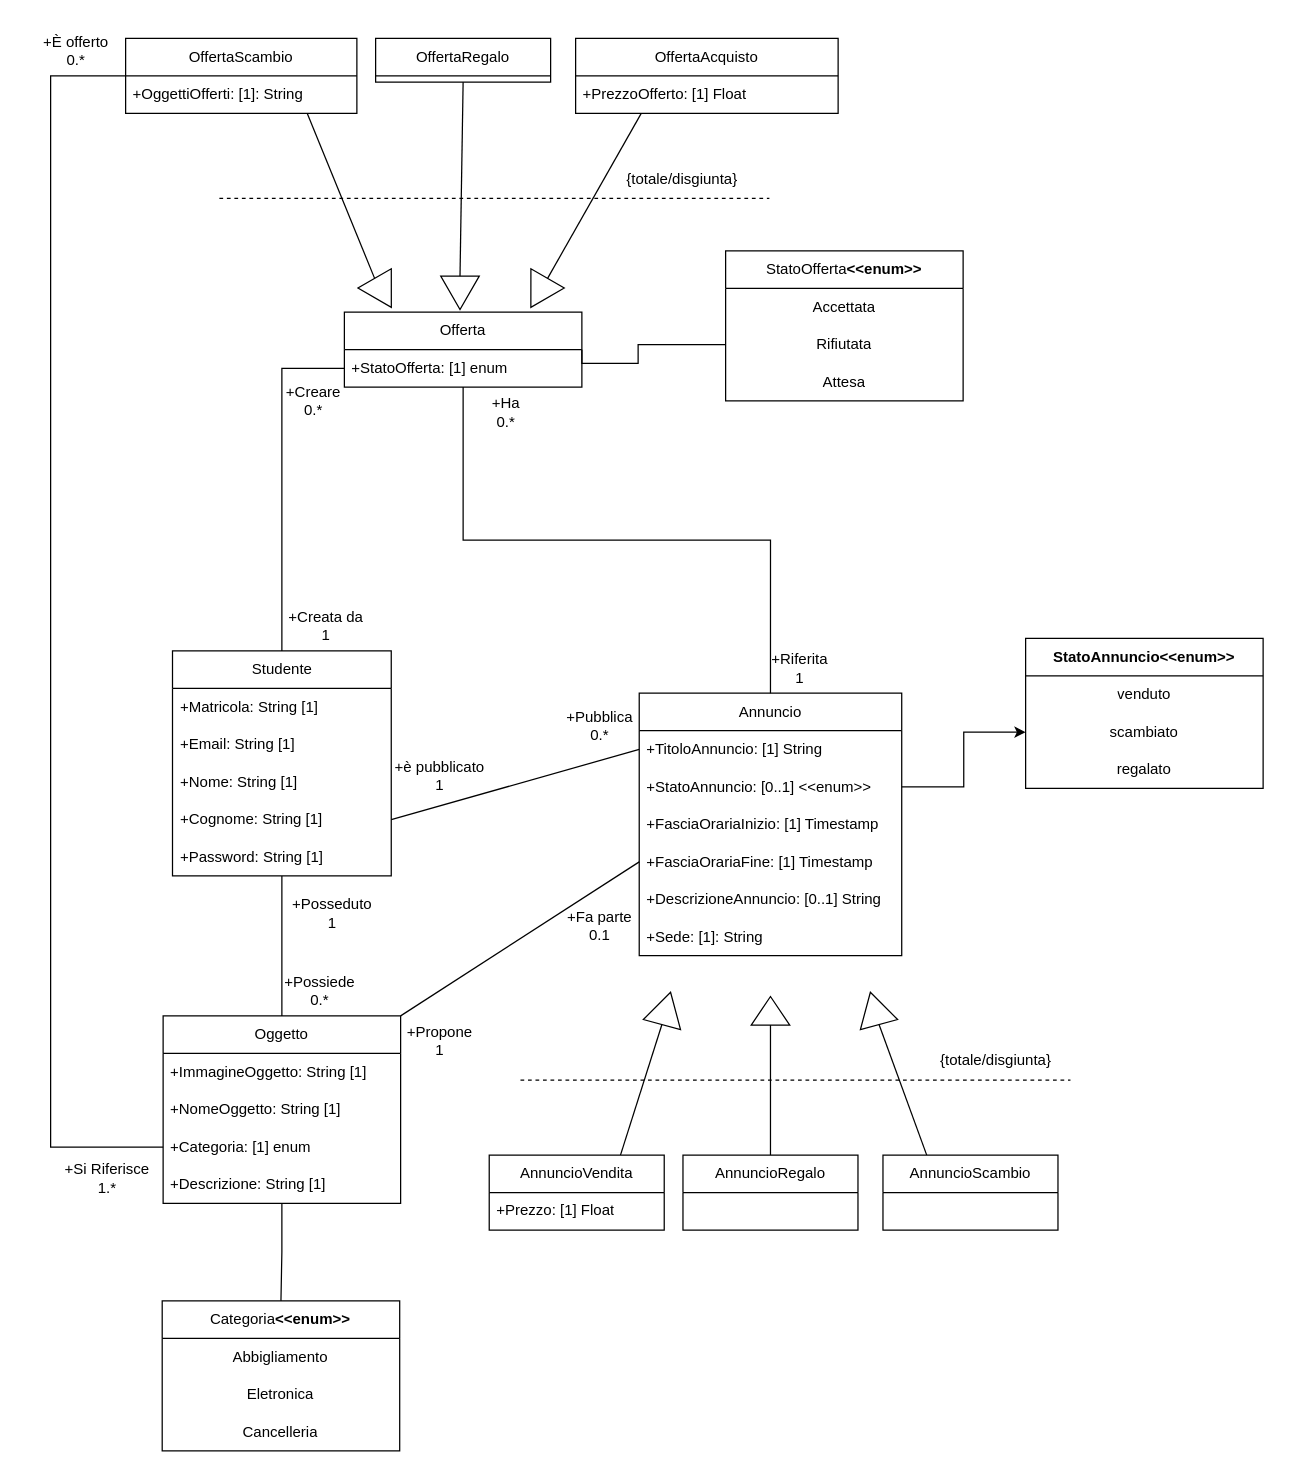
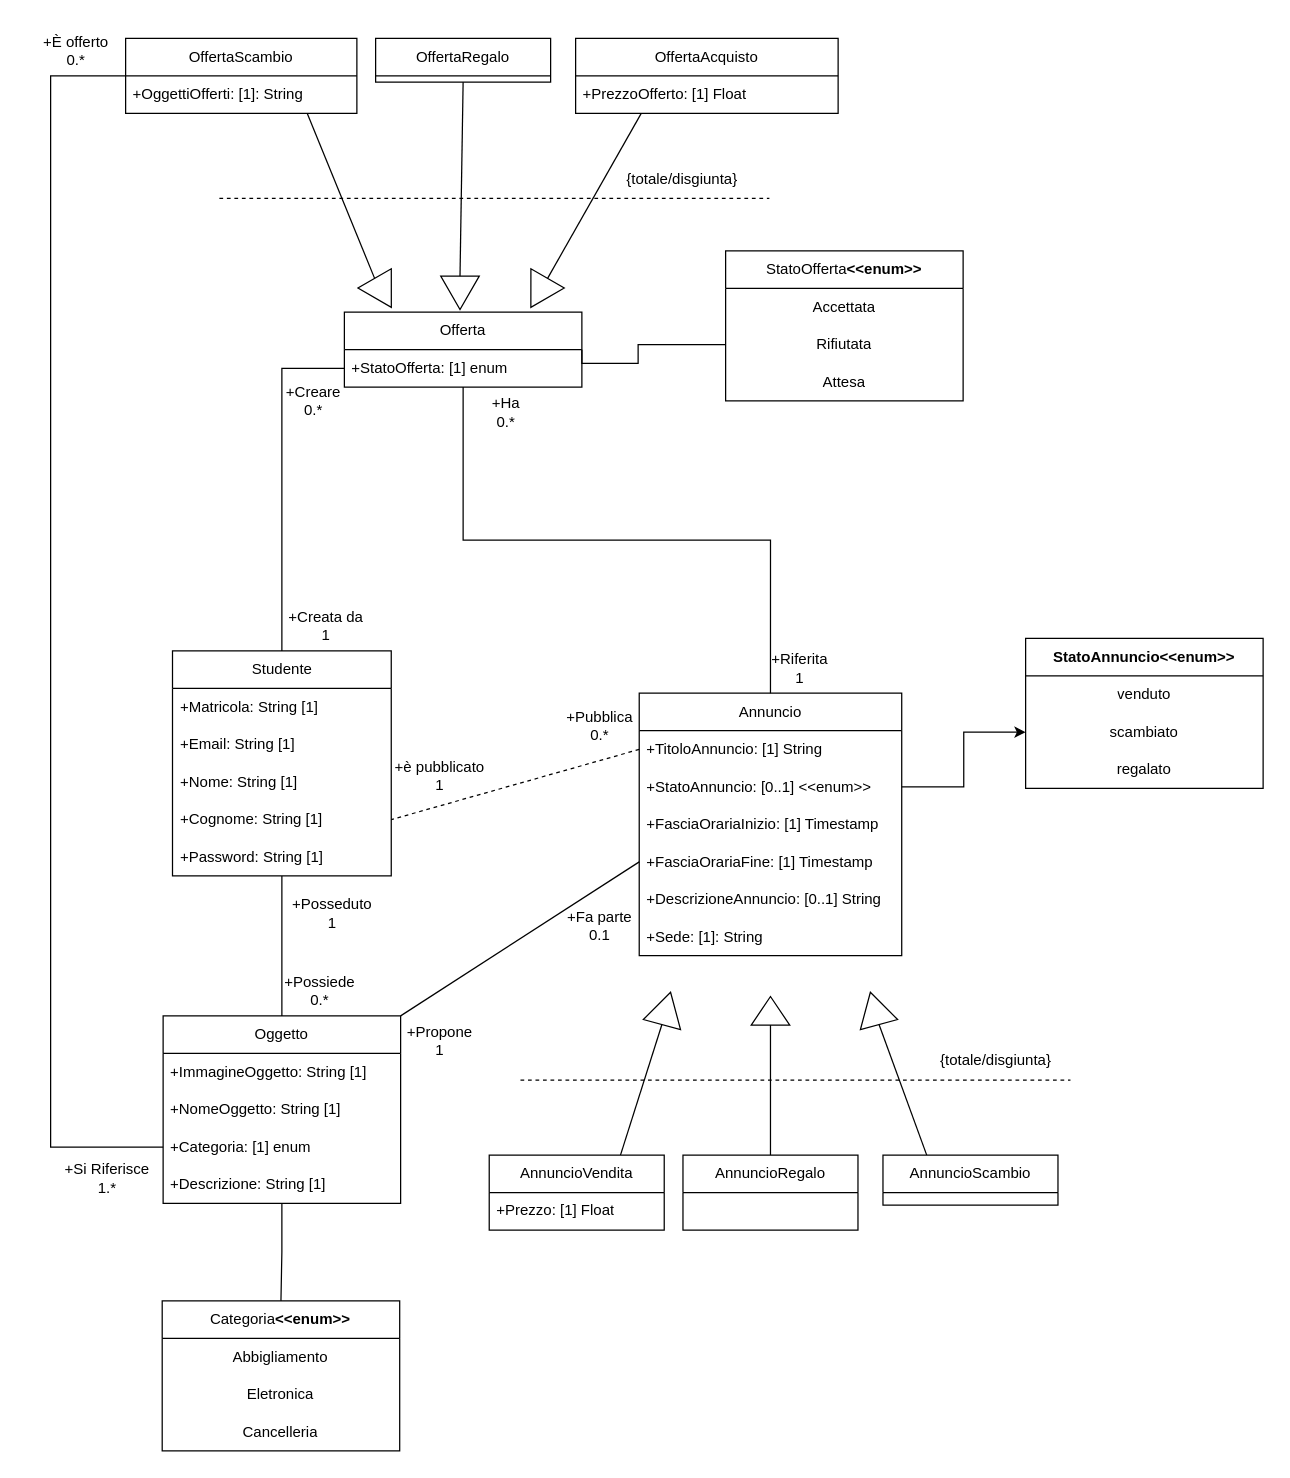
edge "+TitoloAnnuncio: [1] String" -- "+Cognome: String [1]": style solid -> dashed
node "AnnuncioScambio": size 175x75 -> 175x50
